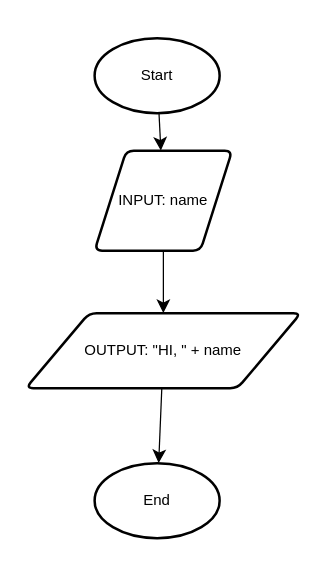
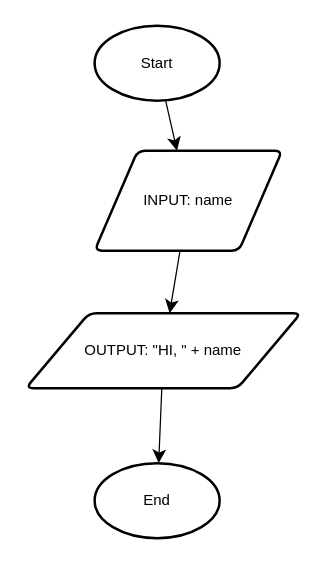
node "Start": moved (157, 76) -> (157, 63)
node "INPUT: name": size 138x100 -> 188x100
